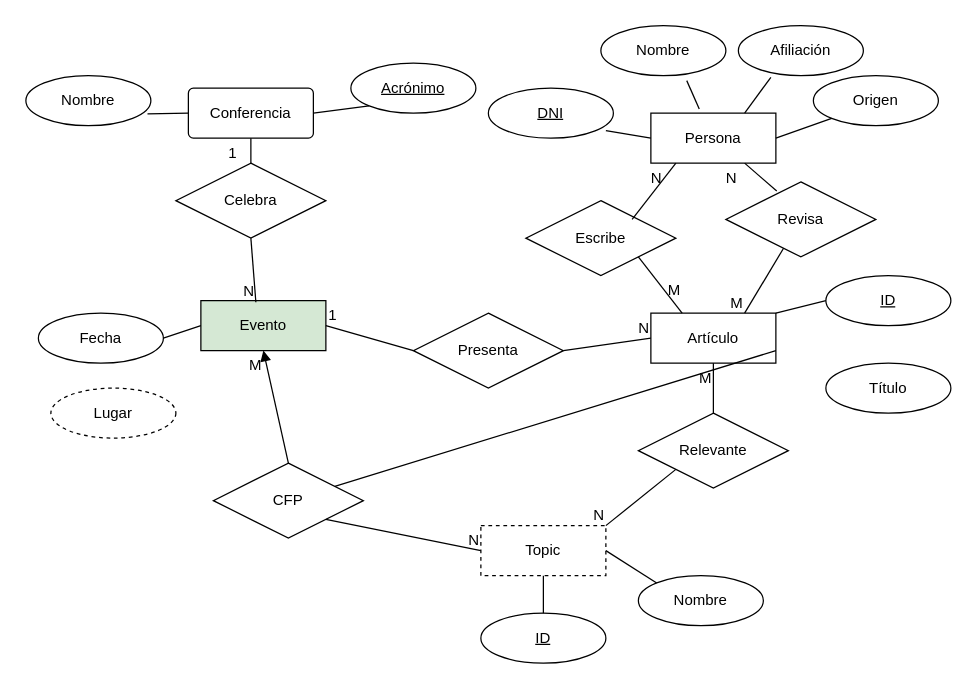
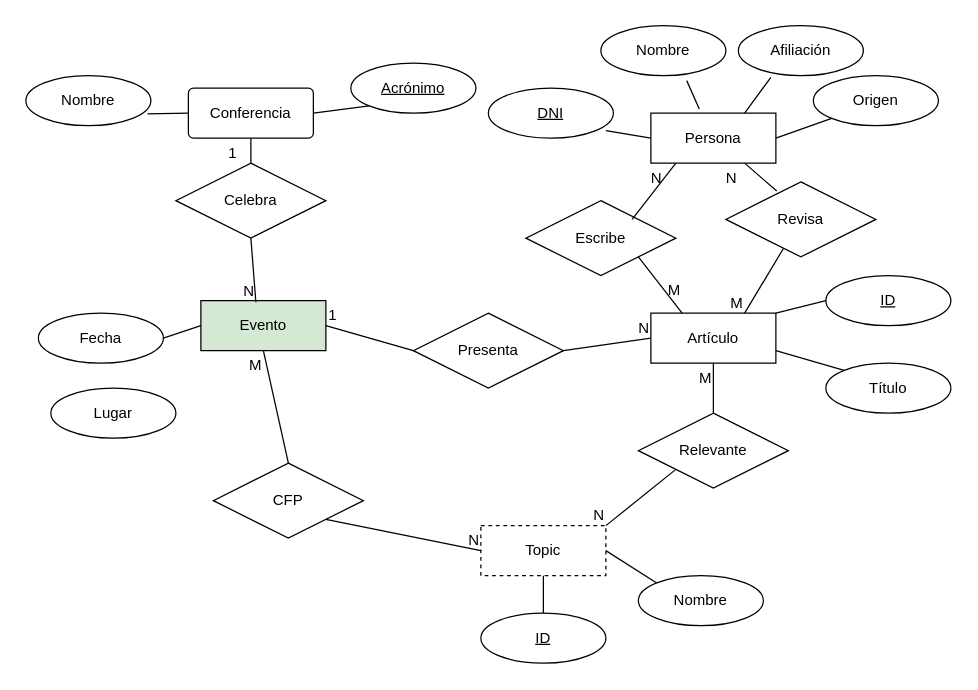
edge "CFP" -> "Evento": arrowhead block -> none
node "Lugar": style dashed -> solid
edge "Artículo" -- "CFP": now "Artículo" -- "Título"
